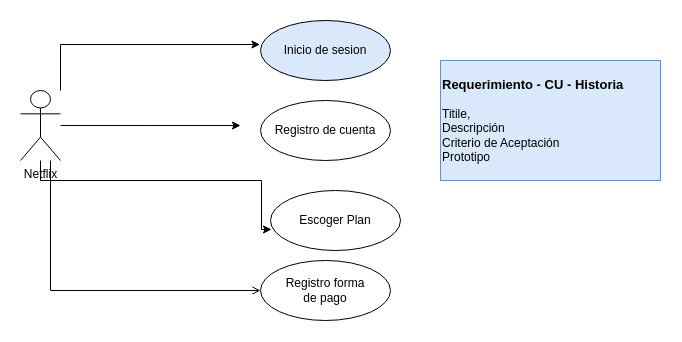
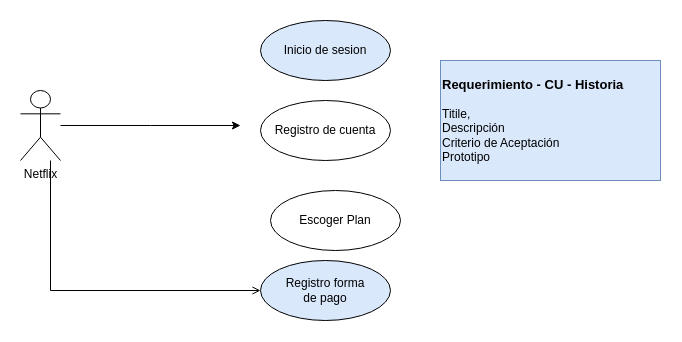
edge "Netflix" -> "Inicio de sesion": removed
edge "Netflix" -> "Escoger Plan": removed
node "Registro forma de pago": fillcolor #ffffff -> #dae8fc
